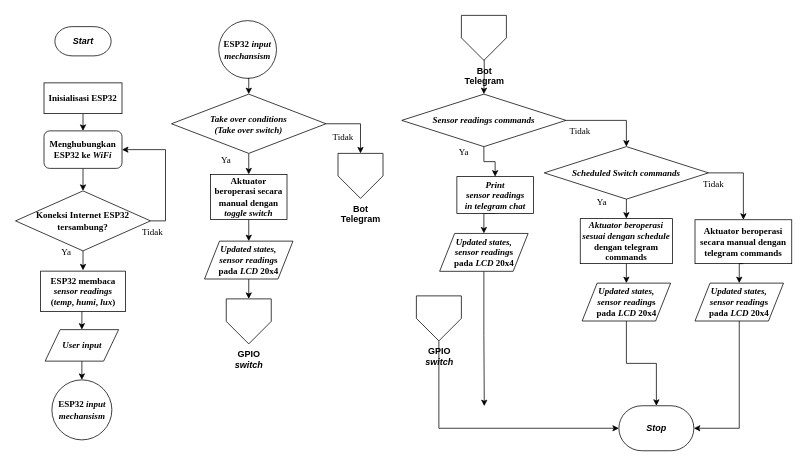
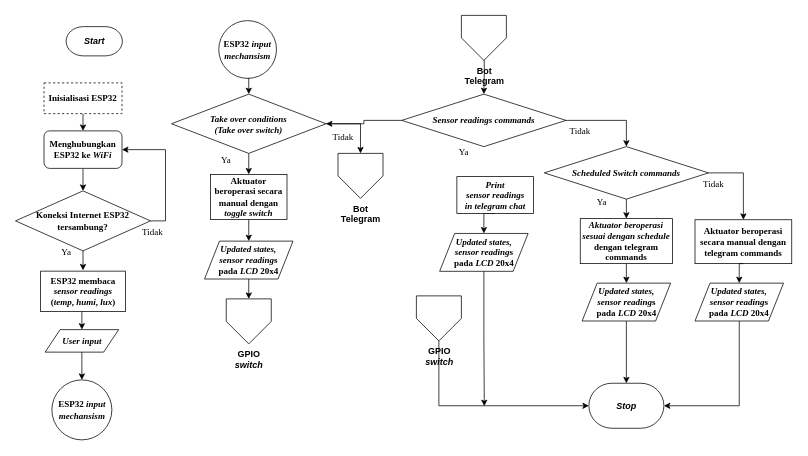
node "Start": moved (83, 41) -> (94, 41)
node "Inisialisasi ESP32": style solid -> dashed
edge "Sensor readings commands" -> "Print sensor readings in telegram chat": now "Sensor readings commands" -> "Take over conditions (Take over switch)"
node "User input": size 74x32 -> 74x23
node "Stop": moved (656, 428) -> (626, 406)
